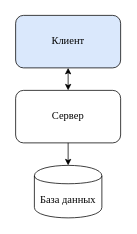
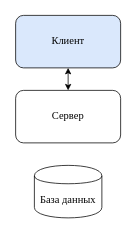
edge "Сервер" -> "База данных": removed
